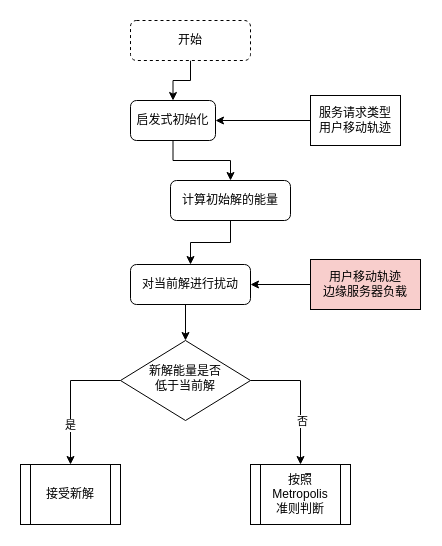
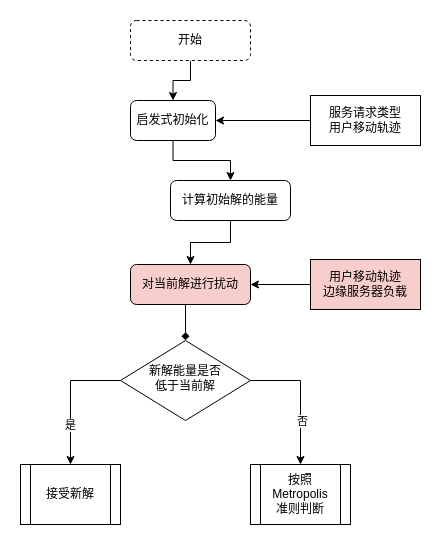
node "服务请求类型 用户移动轨迹": size 90x50 -> 110x50
node "对当前解进行扰动": fillcolor #ffffff -> #f8cecc
edge "对当前解进行扰动" -> "新解能量是否 低于当前解": arrowhead classic -> diamond
